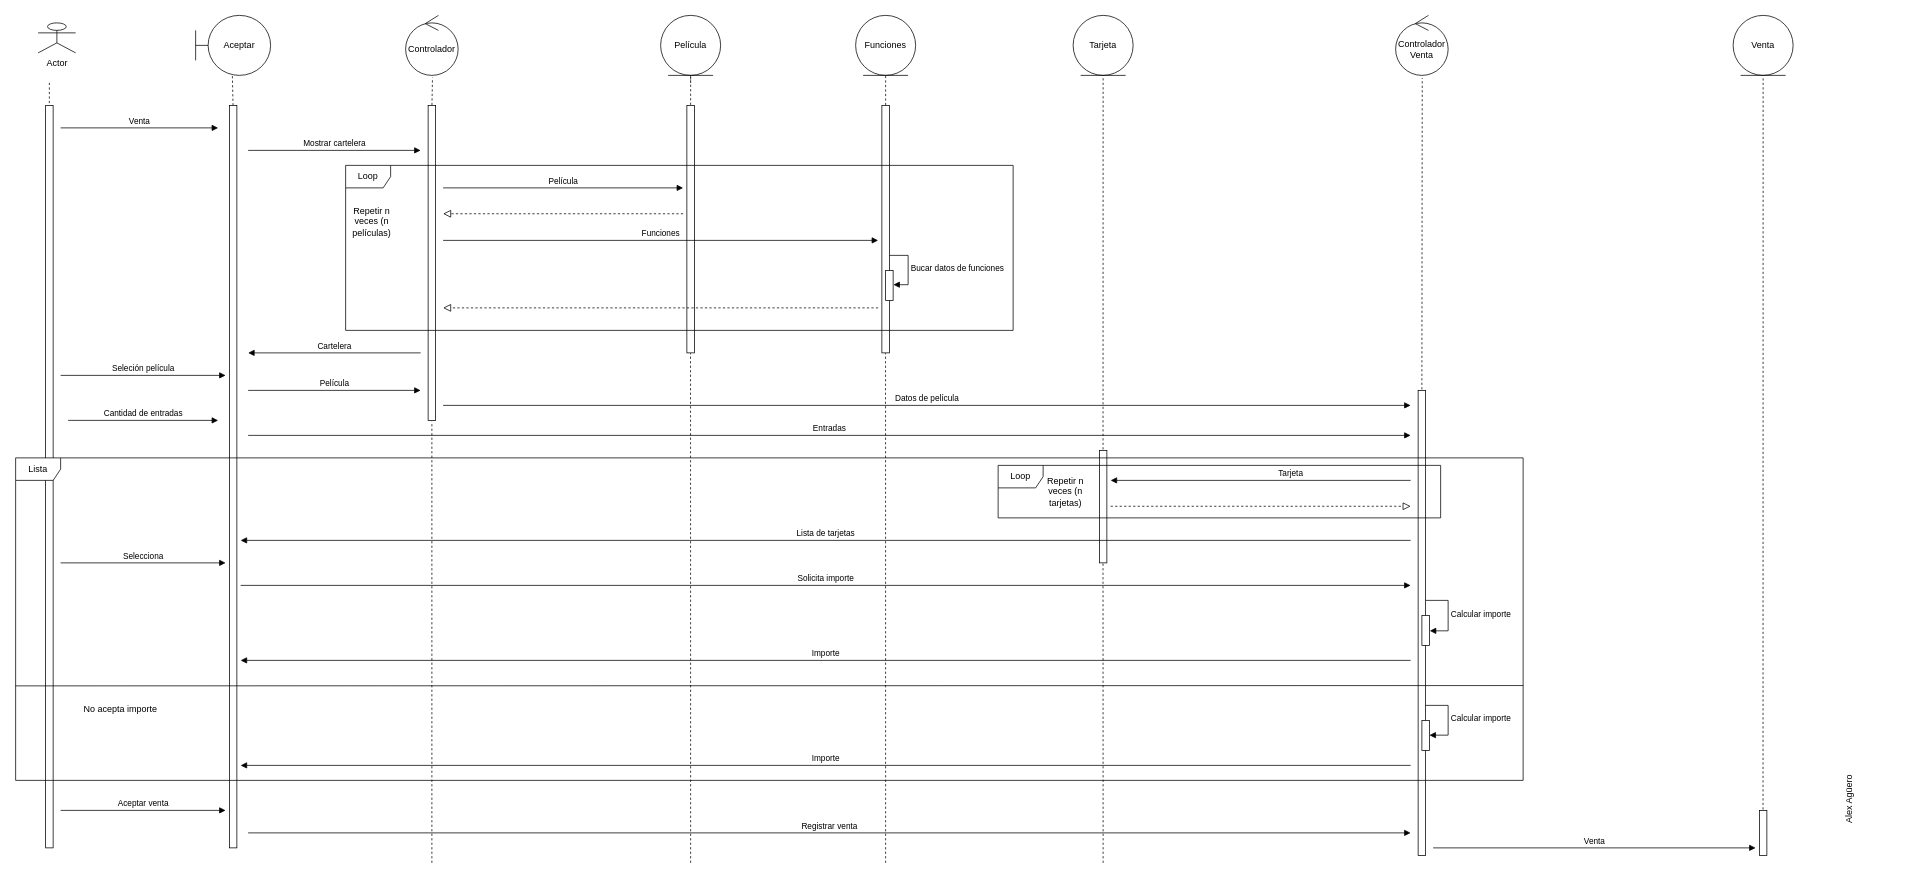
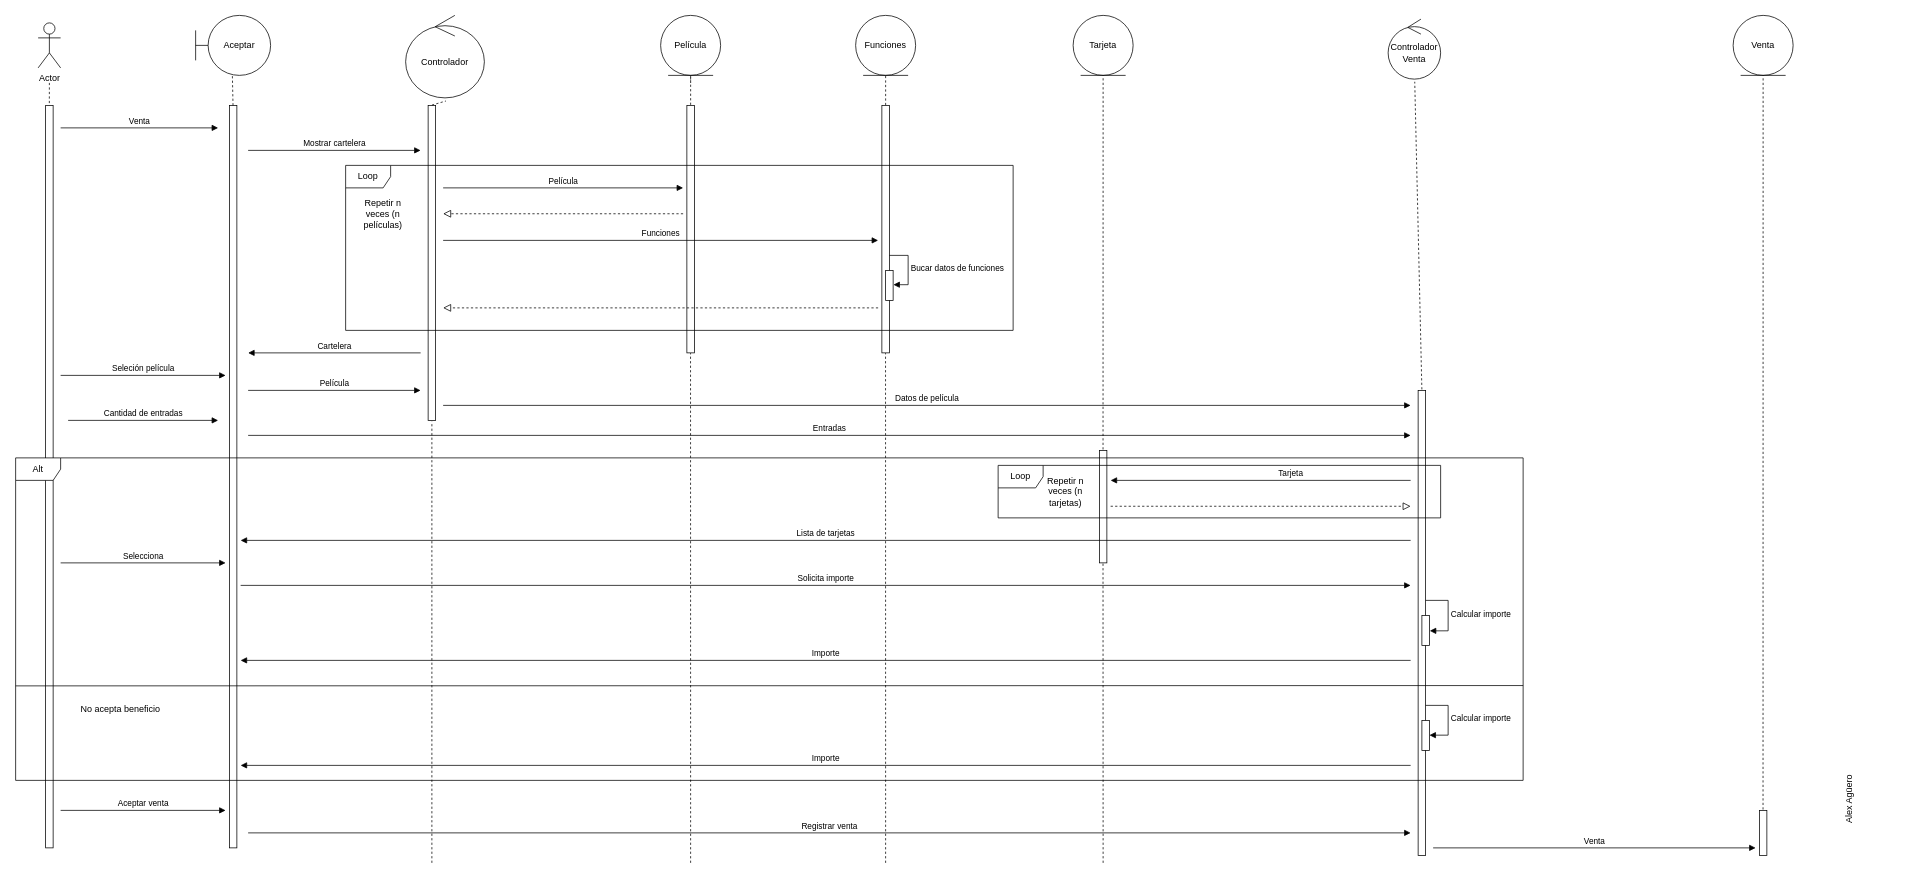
node "Actor": size 38x30 -> 23x45
node "Controlador": size 53x60 -> 79x83
node "Controlador Venta": moved (1422, 45) -> (1414, 49)
node "Repetir n veces (n películas)": moved (372, 222) -> (383, 214)
node "Lista": label "Lista" -> "Alt"
node "No acepta importe": label "No acepta importe" -> "No acepta beneficio"
